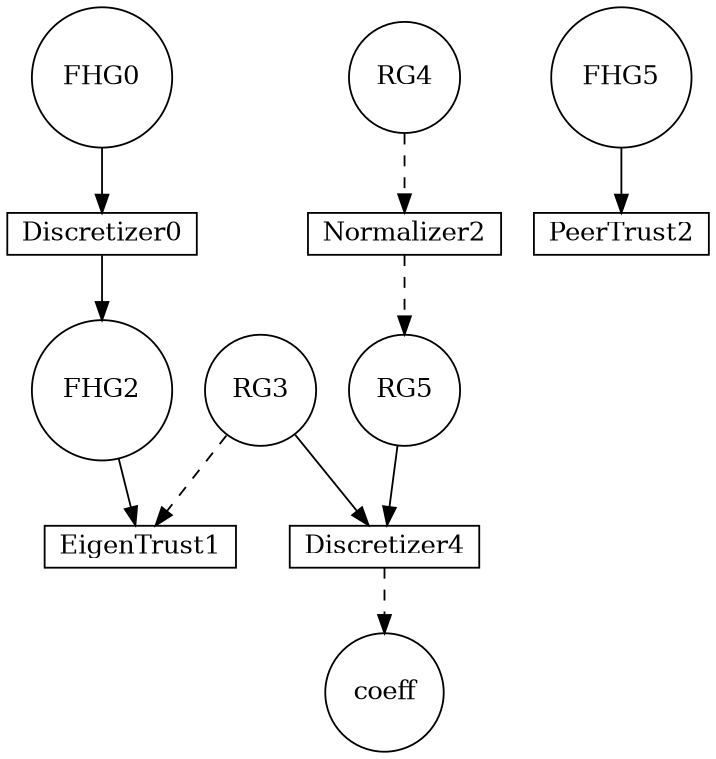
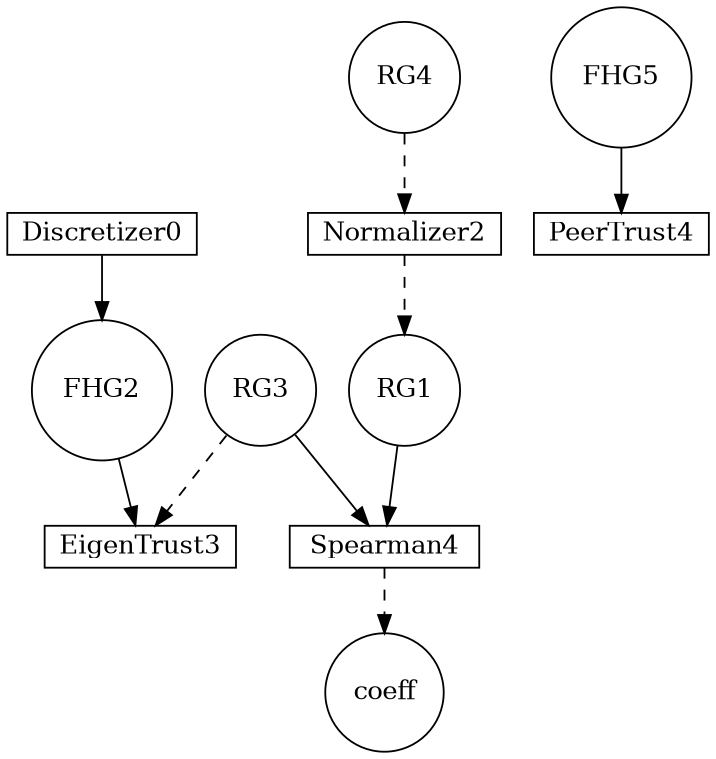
node "FHG0": removed
node "PeerTrust2": label "PeerTrust2" -> "PeerTrust4"
node "RG5": label "RG5" -> "RG1"
node "EigenTrust1": label "EigenTrust1" -> "EigenTrust3"
node "Discretizer4": label "Discretizer4" -> "Spearman4"
